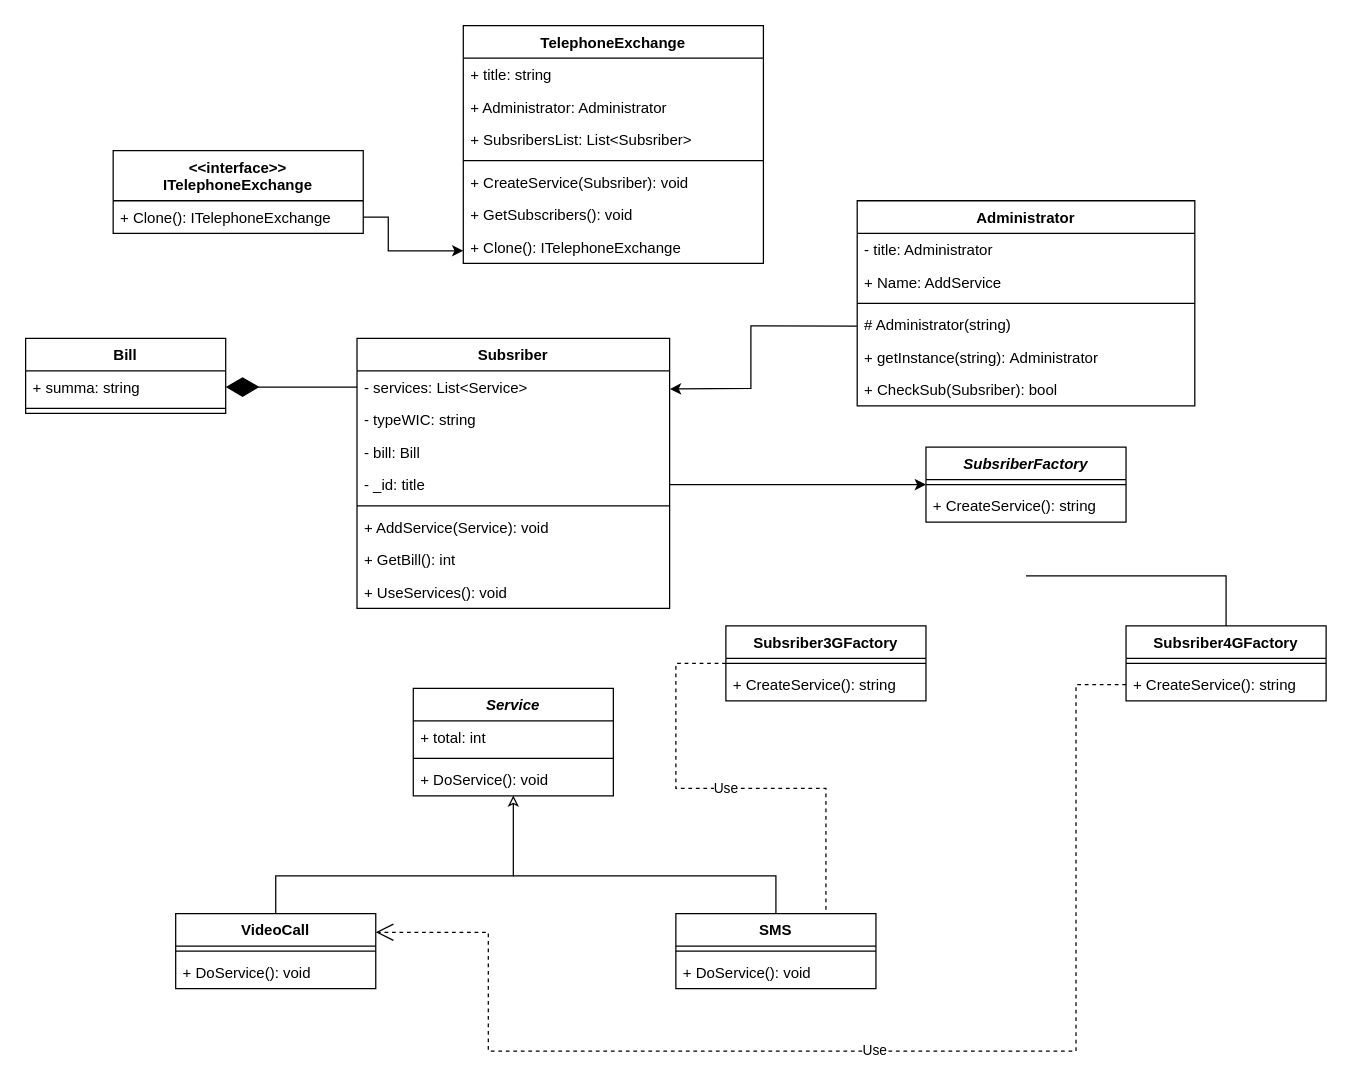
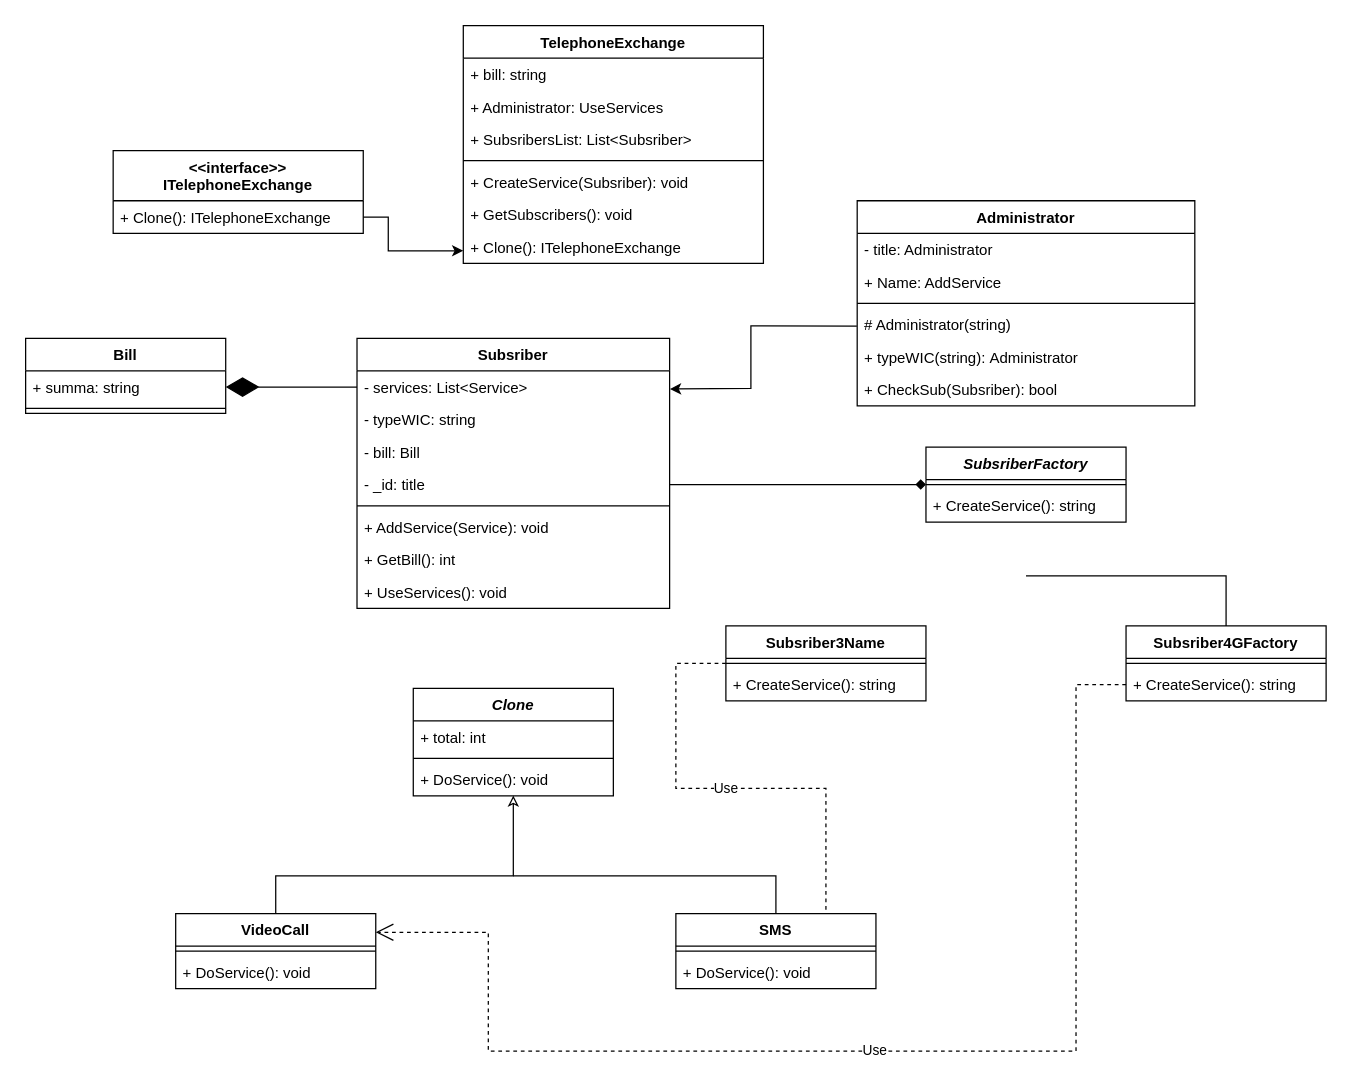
node "+ title: string": label "+ title: string" -> "+ bill: string"
node "+ Administrator: Administrator": label "+ Administrator: Administrator" -> "+ Administrator: UseServices"
node "+ getInstance(string): Administrator": label "+ getInstance(string): Administrator" -> "+ typeWIC(string): Administrator"
edge "- _id: title" -> "SubsriberFactory": arrowhead classic -> diamond
node "Subsriber3GFactory": label "Subsriber3GFactory" -> "Subsriber3Name"
node "Service": label "Service" -> "Clone"
